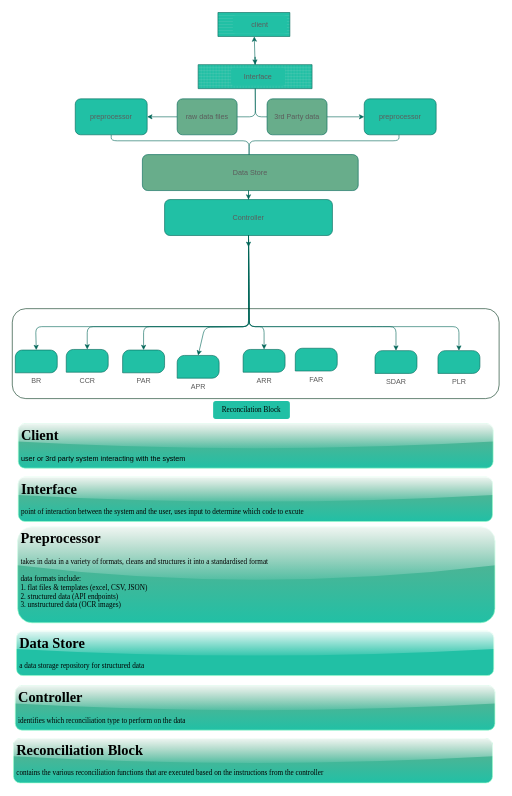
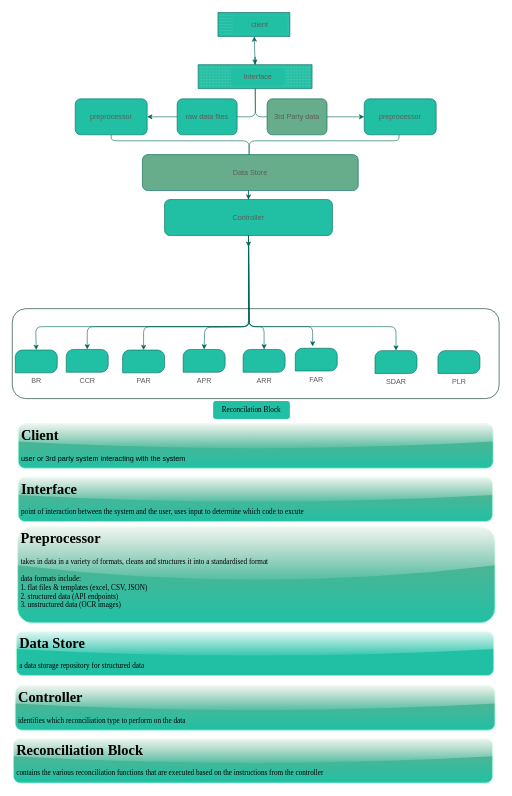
node "raw data files": fillcolor #68ad8b -> #21c0a5
edge "Controller" -> "PLR": removed
edge "Controller" -> "FAR": added
node "APR": moved (198, 367) -> (204, 361)
